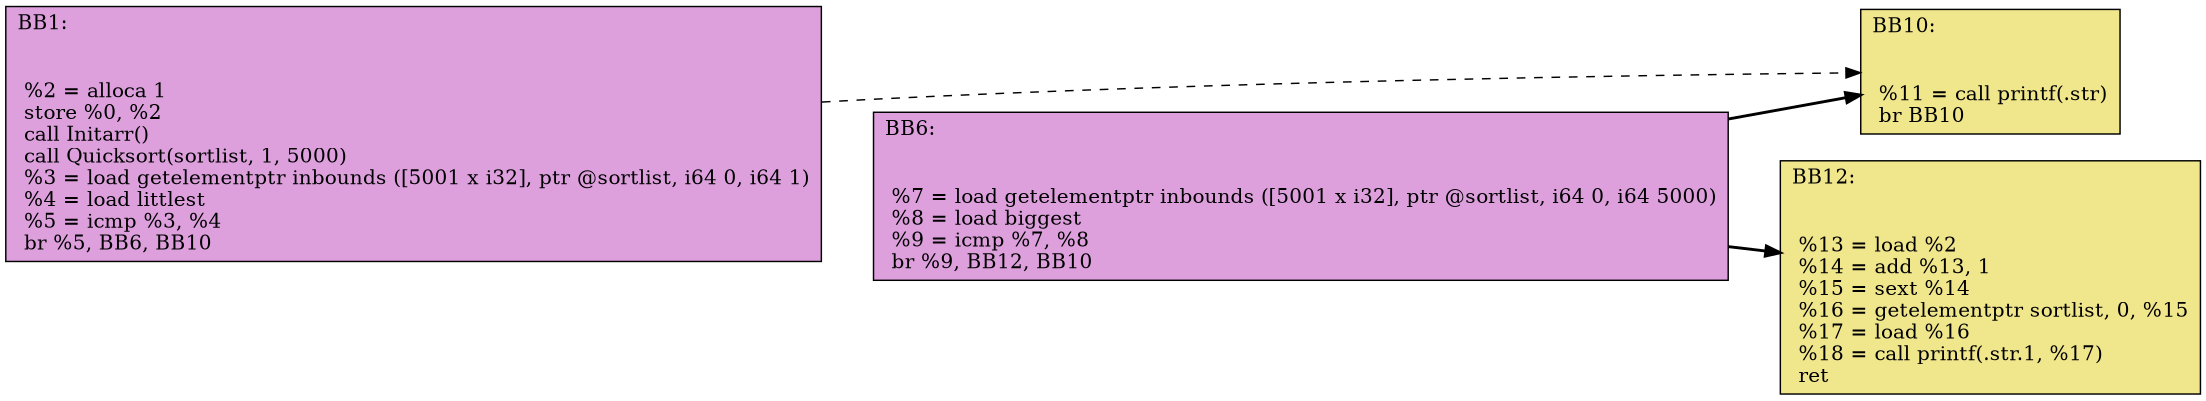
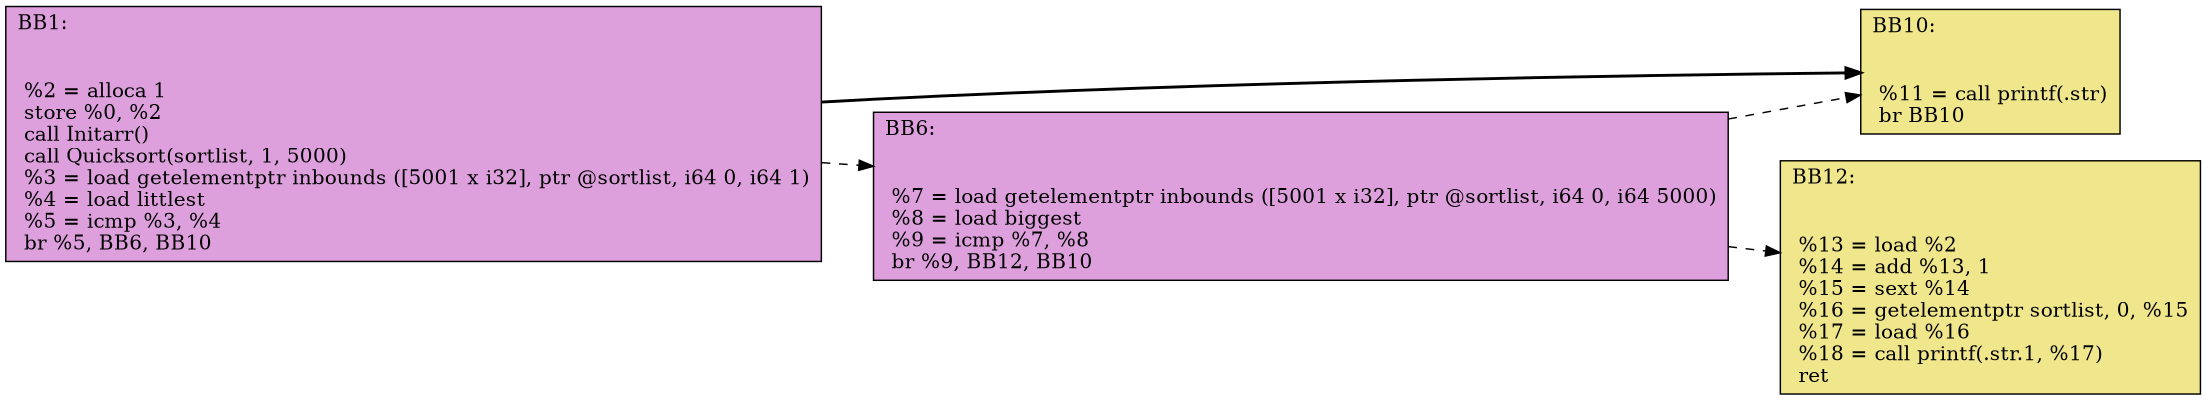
edge "BB1:" -> "BB10:": style dashed -> bold
edge "BB6:" -> "BB10:": style bold -> dashed
edge "BB1:" -> "BB6:": added
edge "BB6:" -> "BB12:": style bold -> dashed
